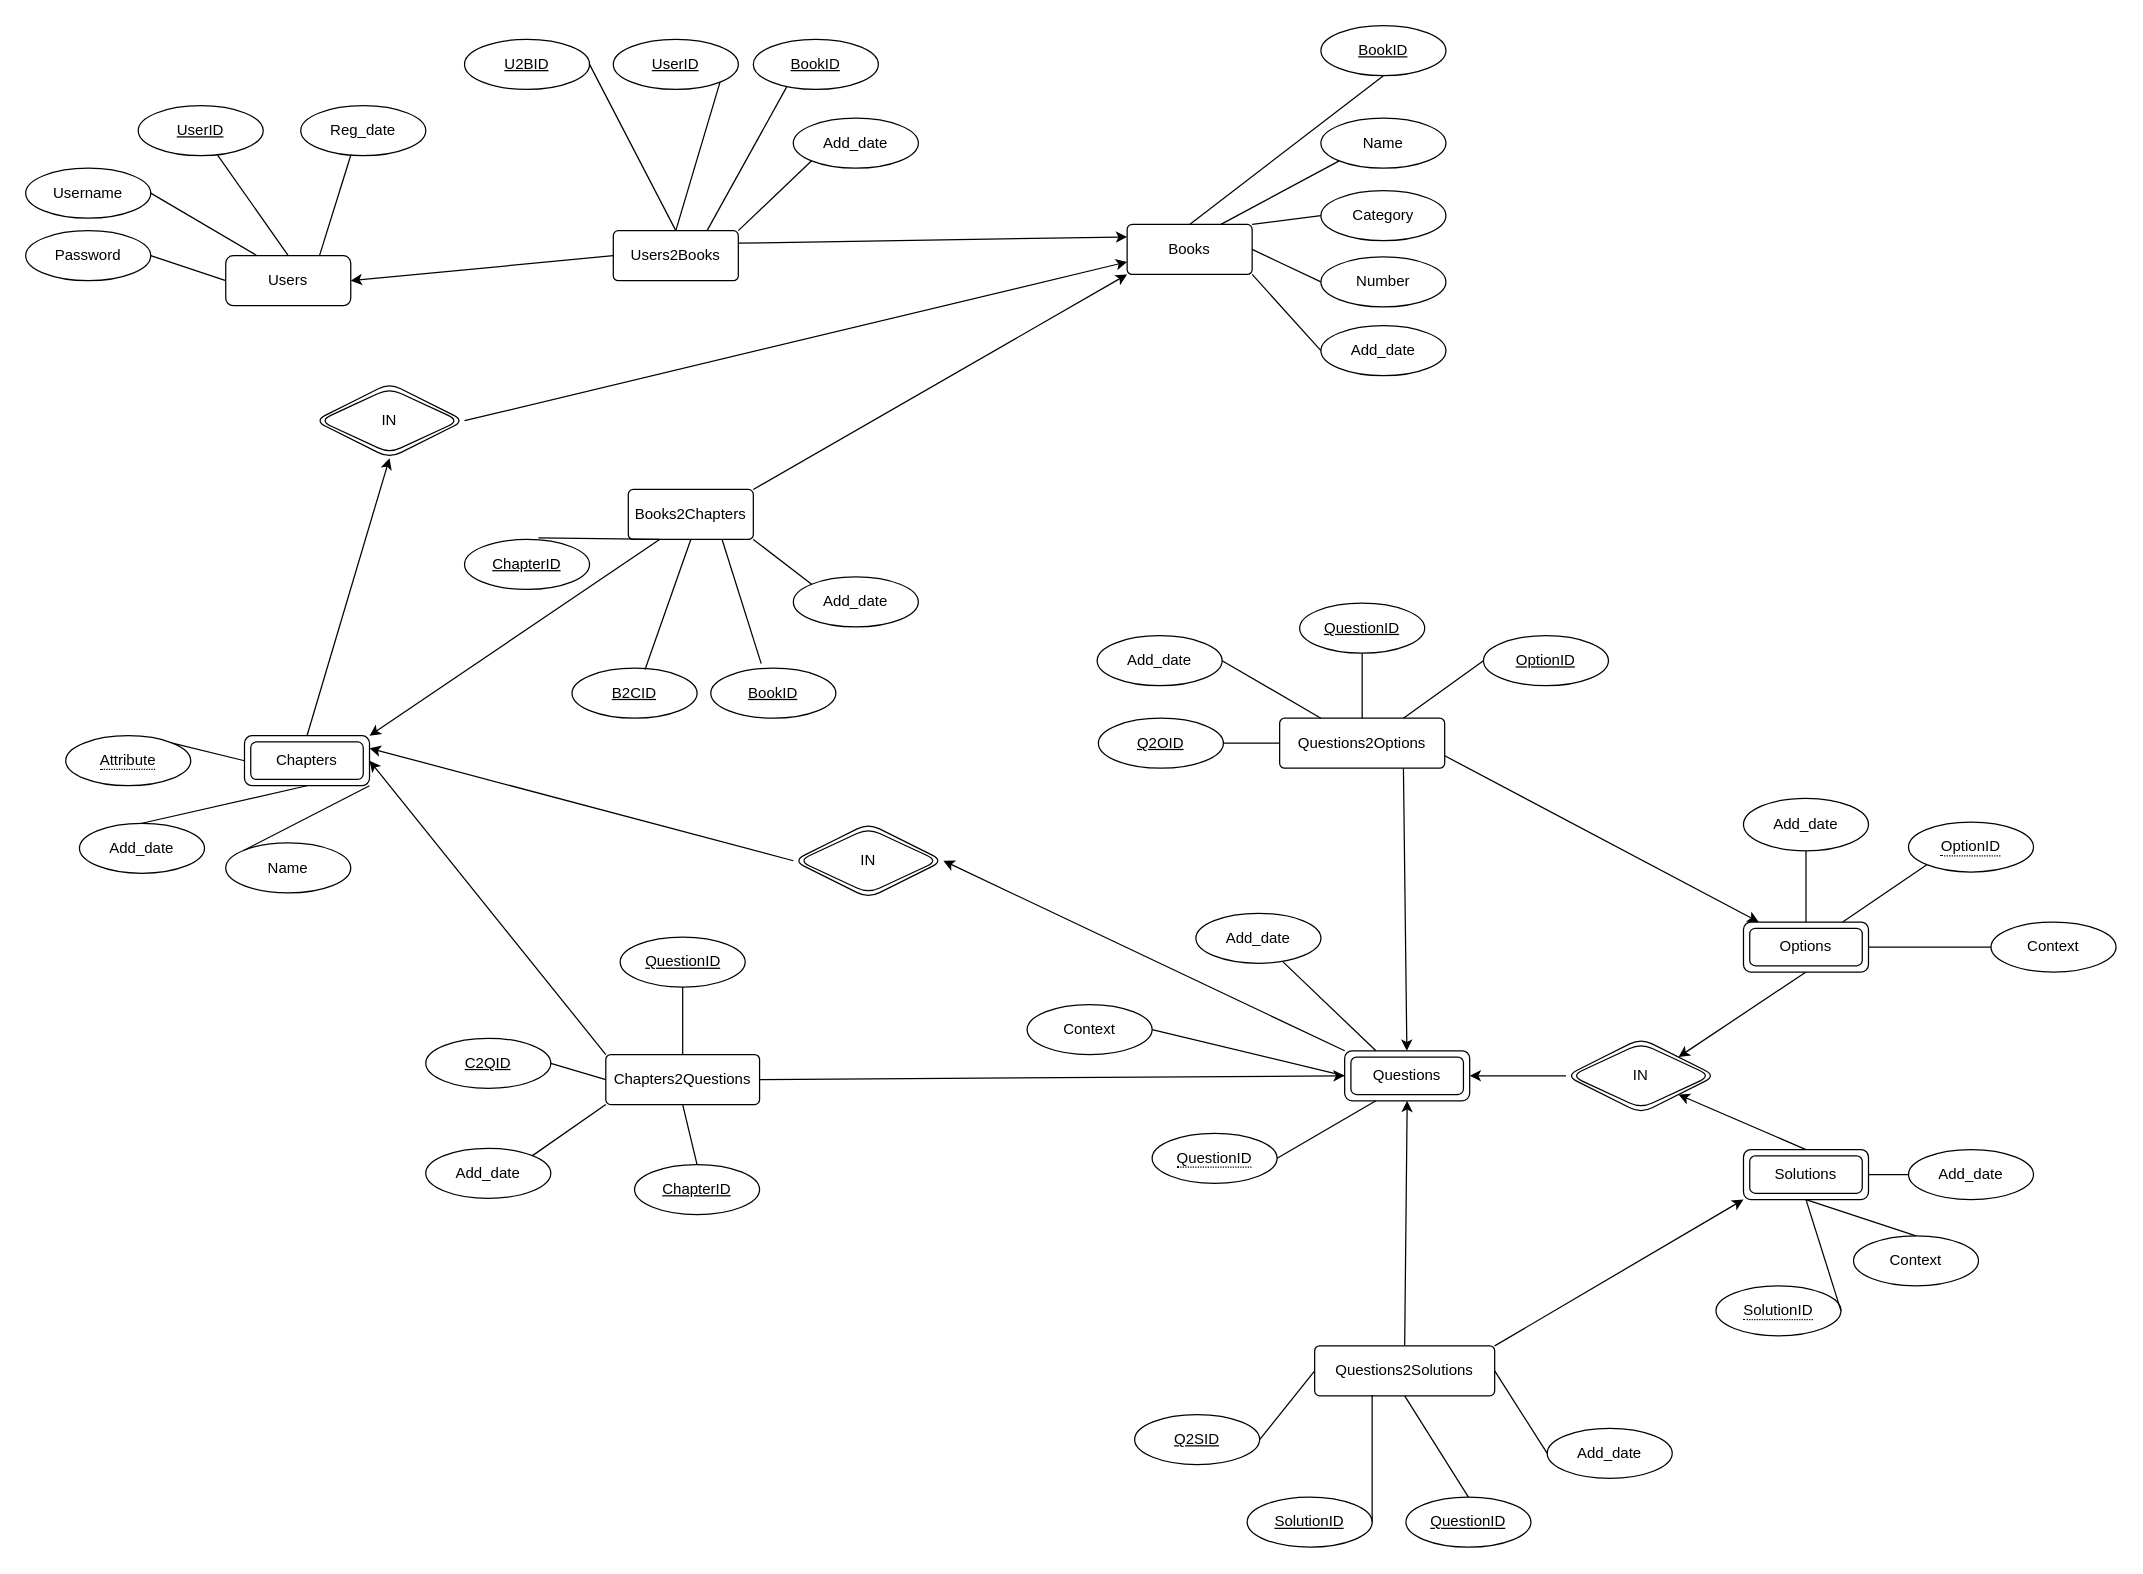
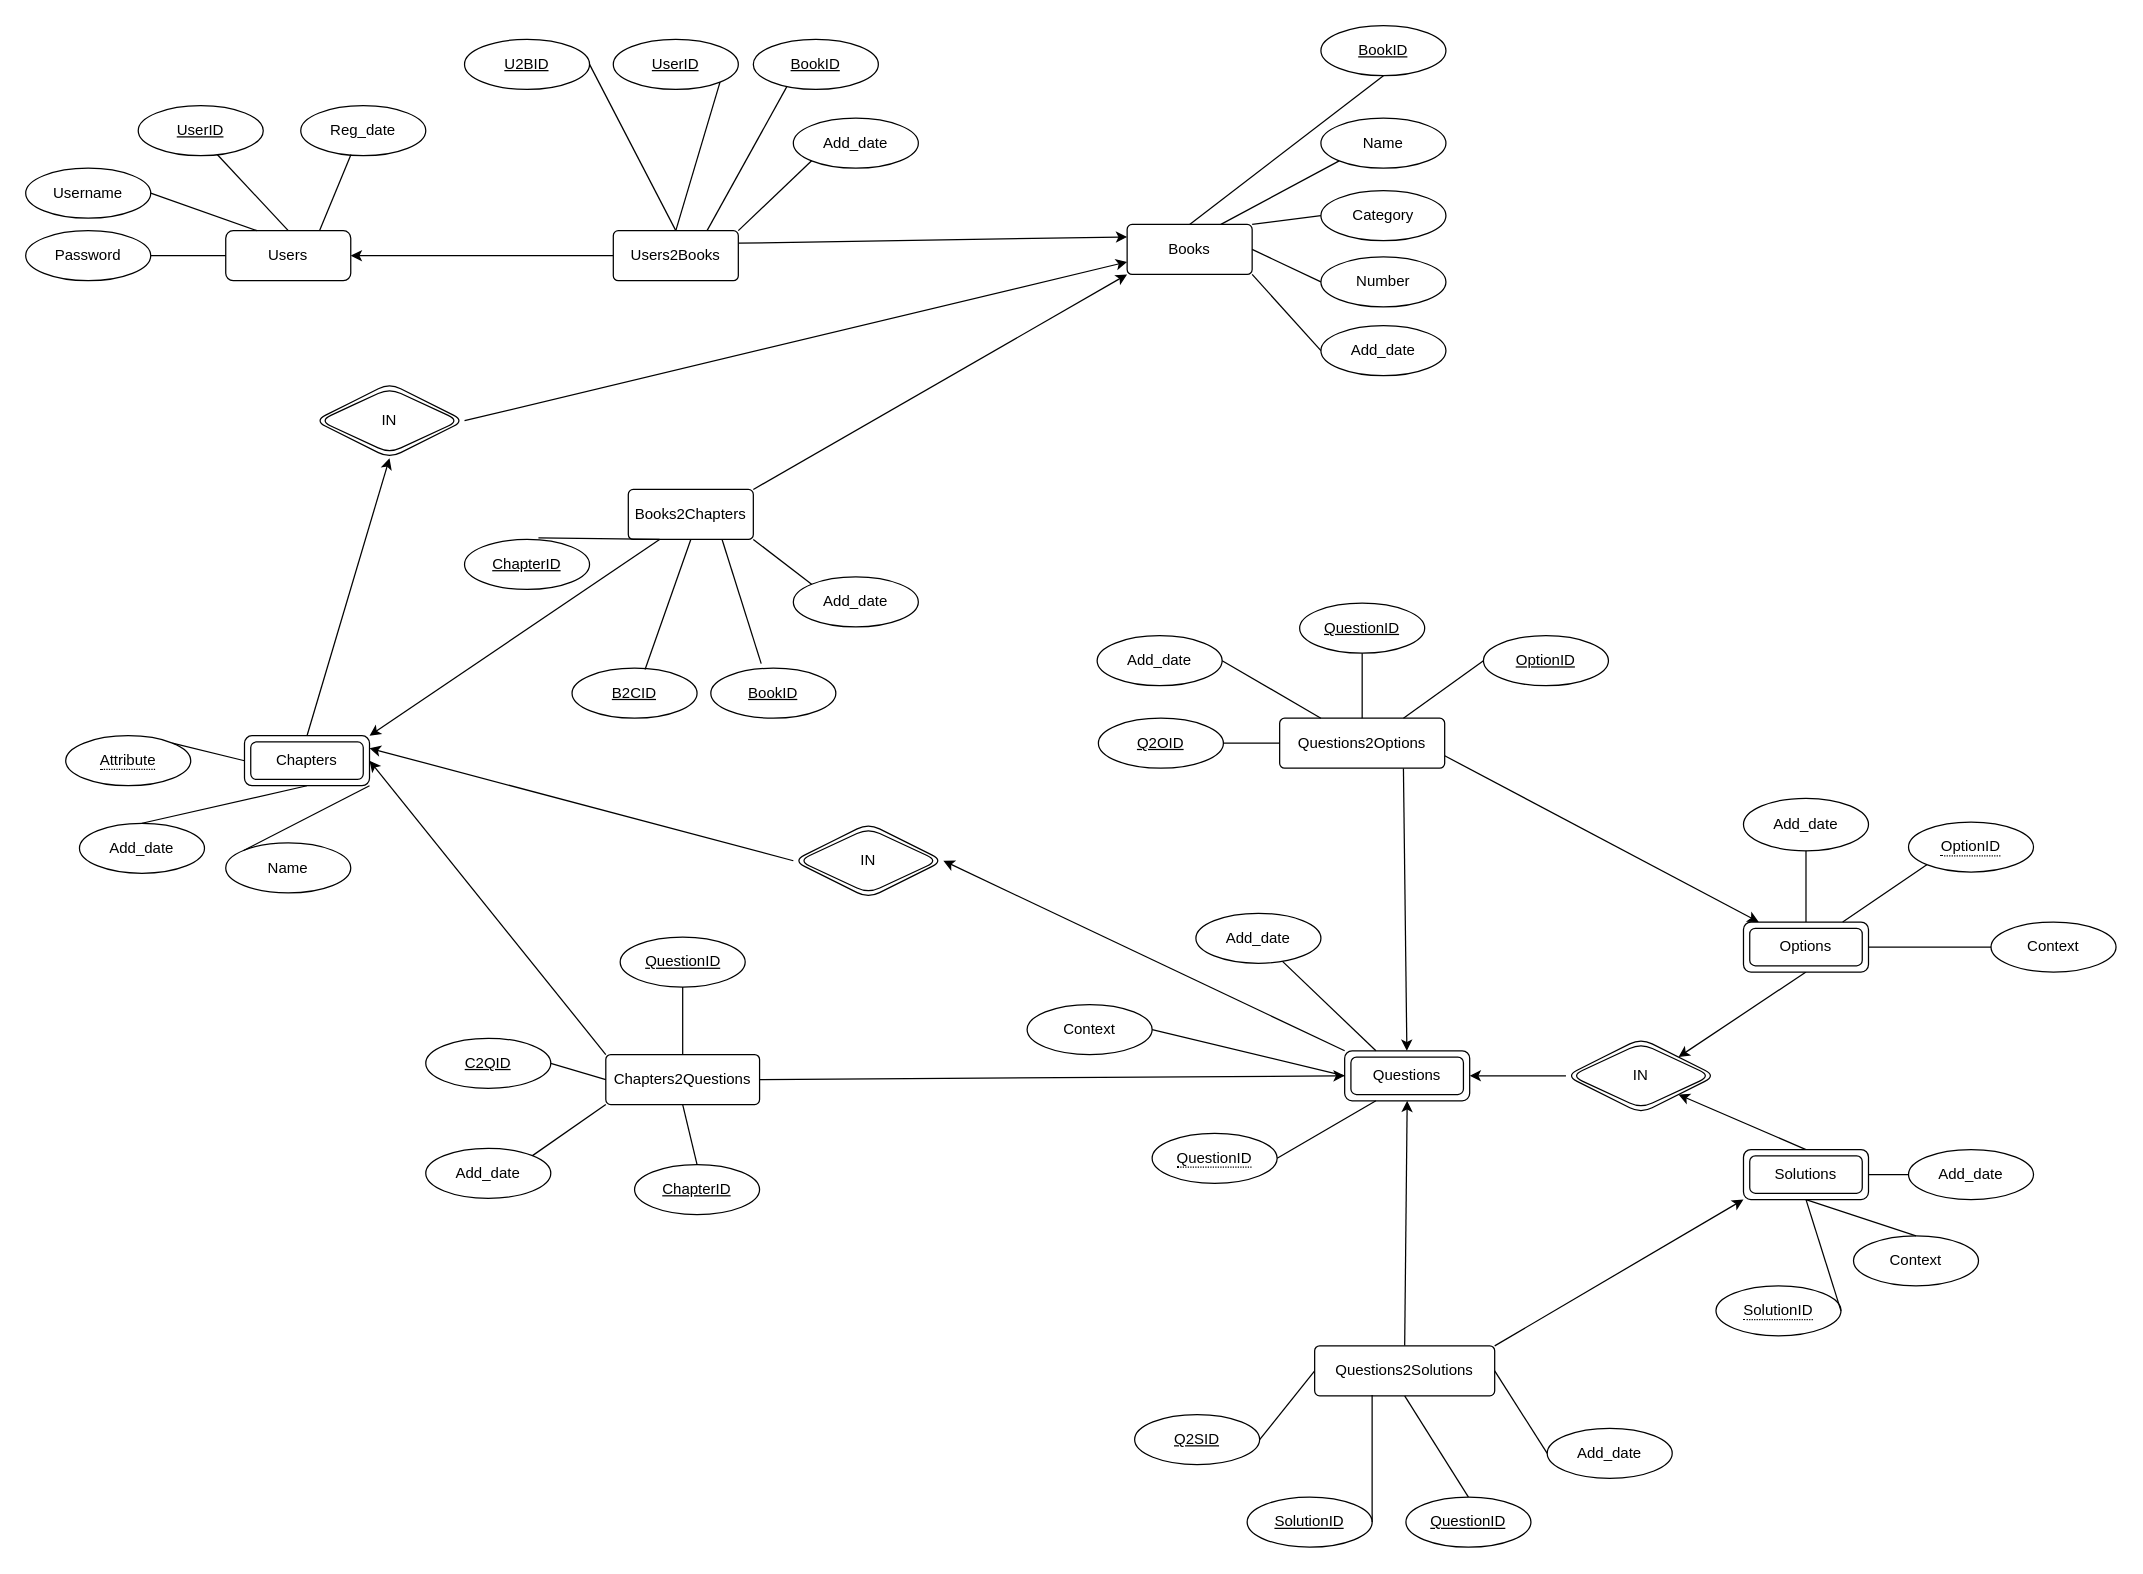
node "Users": moved (288, 281) -> (288, 256)
